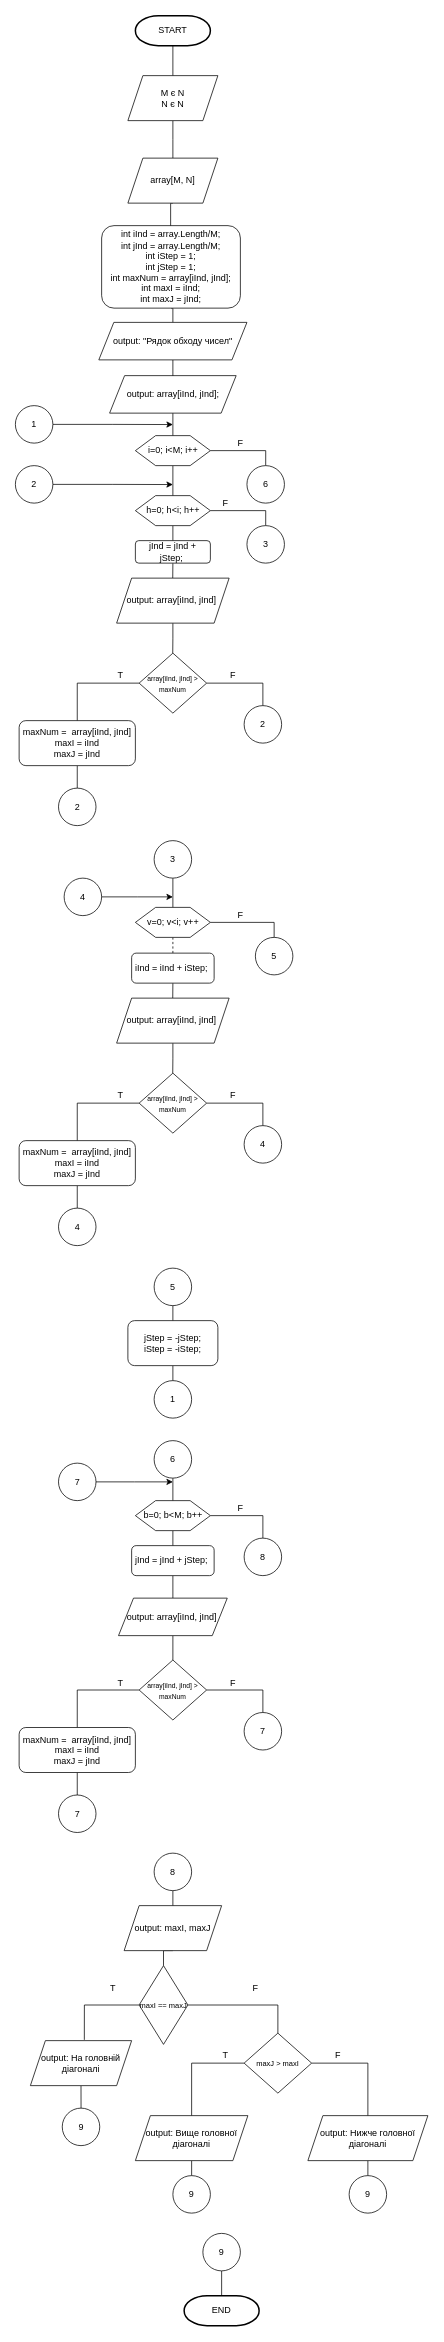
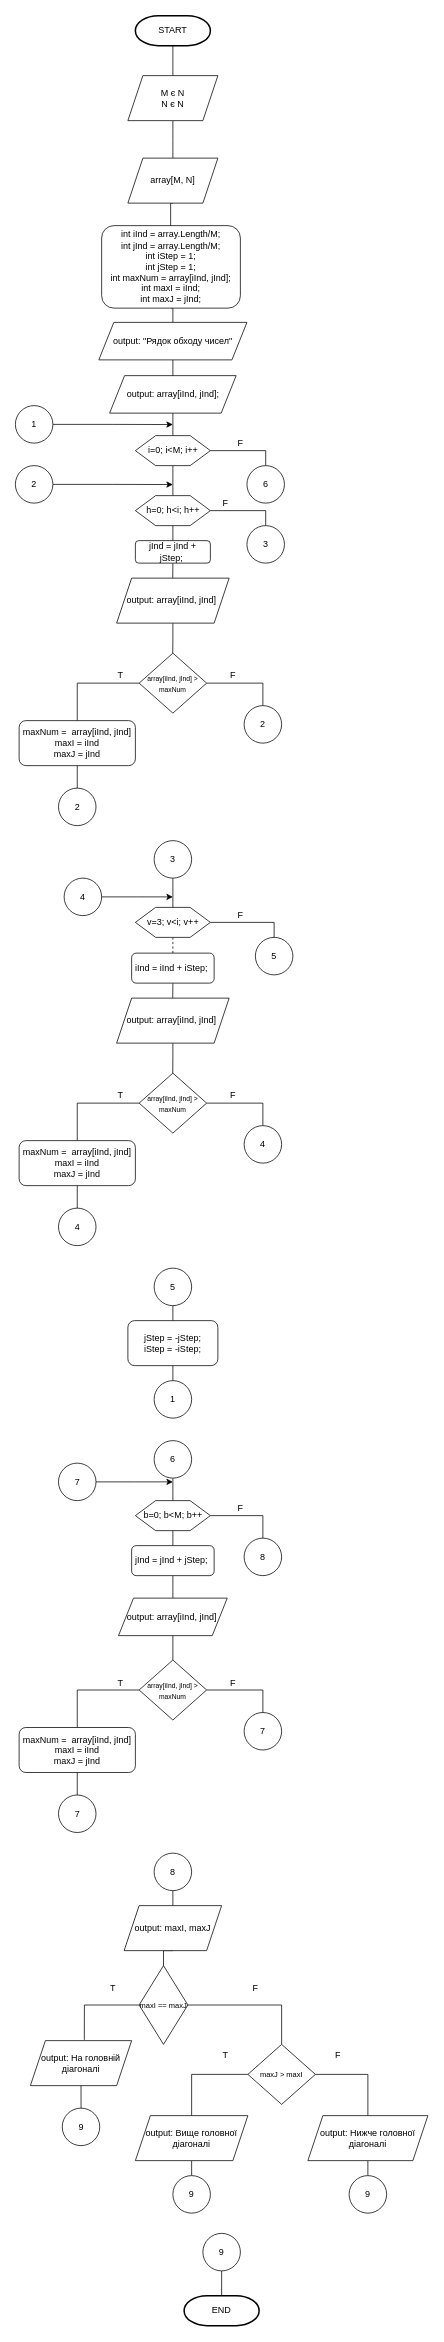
node "v=0; v<i; v++": label "v=0; v<i; v++" -> "v=3; v<i; v++"
node "maxJ > maxI": moved (278, 2063) -> (282, 2074)
